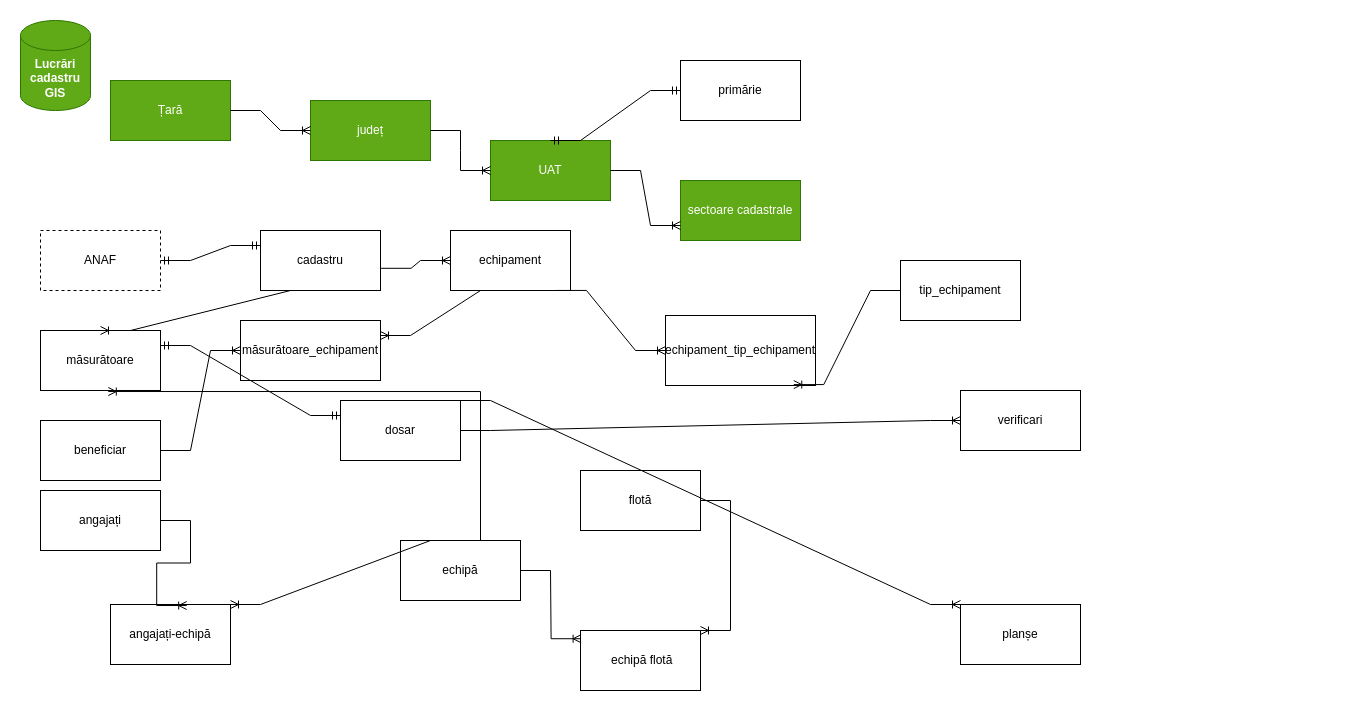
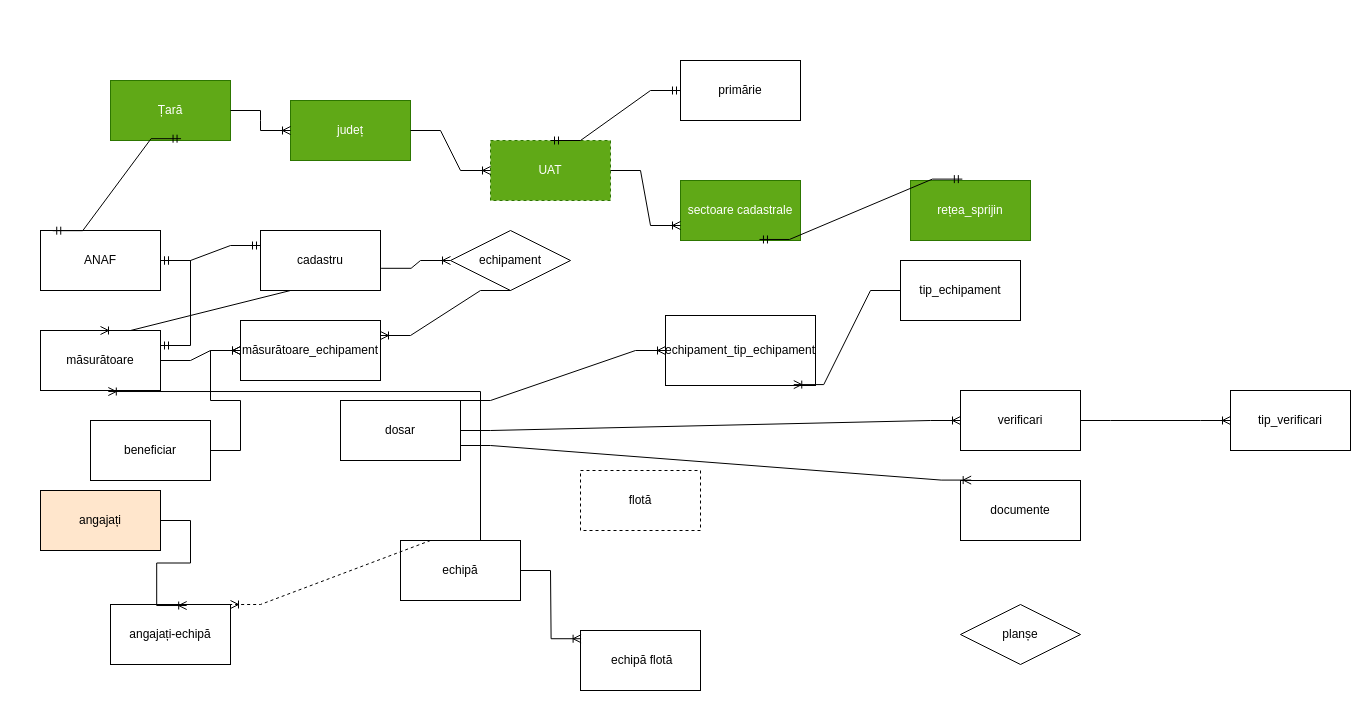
node "Lucrări cadastru GIS": removed
node "județ": moved (371, 131) -> (351, 131)
node "UAT": style solid -> dashed
edge "Țară" -- "ANAF": added
edge "sectoare cadastrale" -- "rețea_sprijin": added
node "rețea_sprijin": added
node "ANAF": style dashed -> solid
node "echipament": shape rectangle -> diamond
edge "echipament" -> "echipament_tip_echipament": removed
edge "măsurătoare" -> "măsurătoare_echipament": added
edge "măsurătoare" -- "dosar": now "măsurătoare" -- "ANAF"
edge "verificari" -> "tip_verificari": added
node "tip_verificari": added
node "beneficiar": moved (101, 451) -> (151, 451)
edge "dosar" -> "documente": added
node "flotă": style solid -> dashed
node "documente": added
node "angajați": fillcolor #ffffff -> #ffe6cc
edge "dosar" -> "planșe": now "dosar" -> "echipament_tip_echipament"
edge "flotă" -> "echipă flotă": removed
edge "echipă" -> "angajați-echipă": style solid -> dashed
node "planșe": shape rectangle -> diamond
